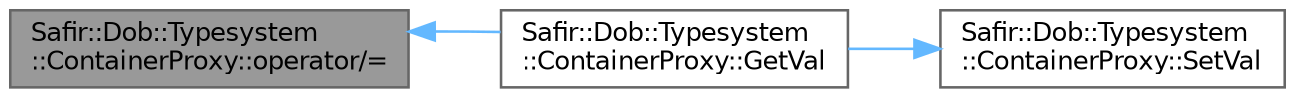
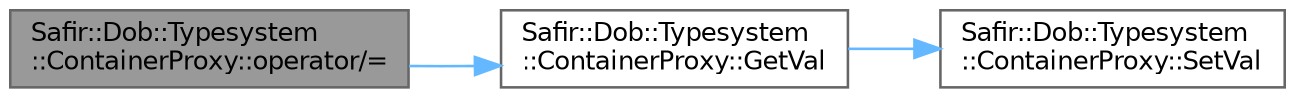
edge "Safir::Dob::Typesystem ::ContainerProxy::GetVal" -> "Safir::Dob::Typesystem ::ContainerProxy::operator/=": reversed
